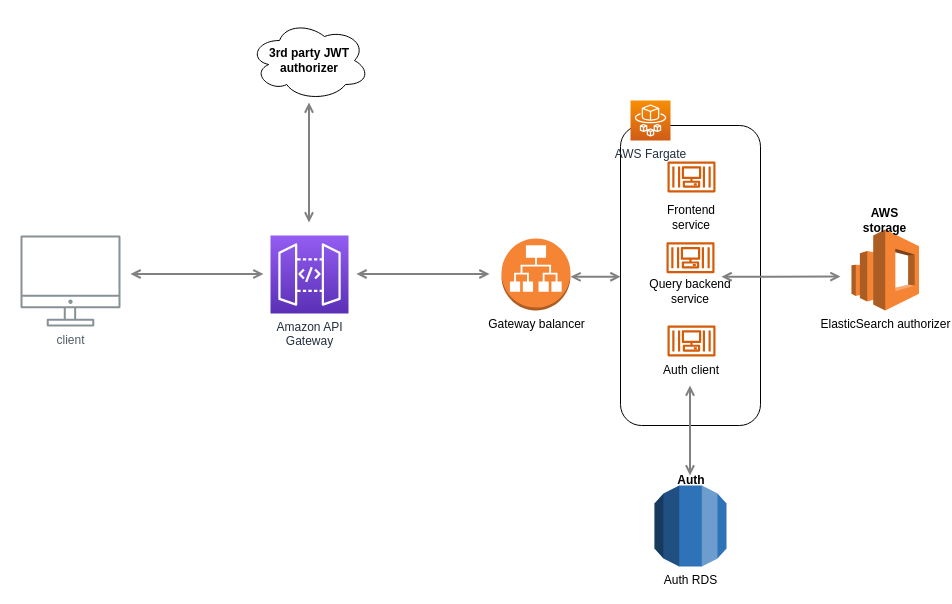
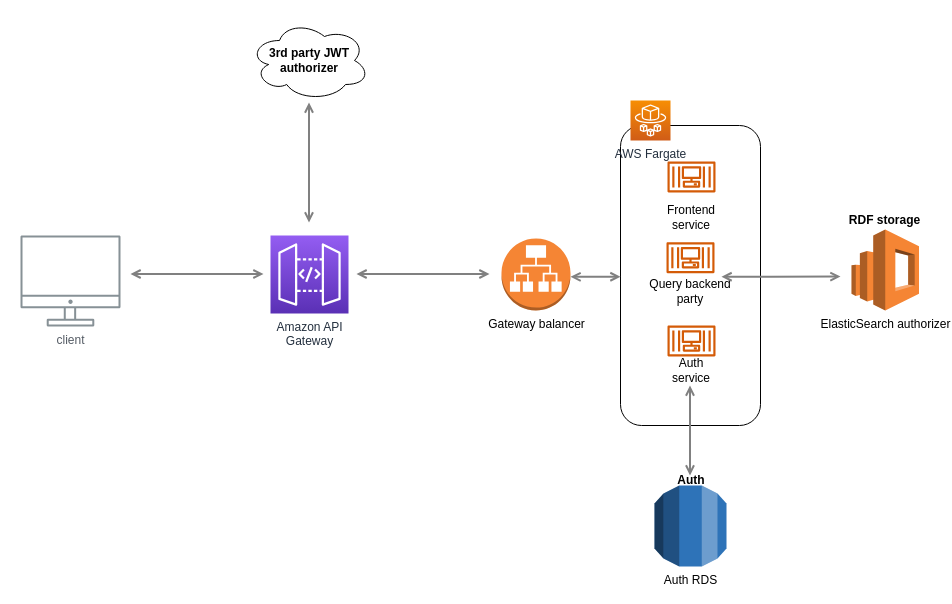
node "AWS storage": label "AWS storage" -> "RDF storage"
node "Query backend service": label "Query backend service" -> "Query backend party"
node "Auth client": label "Auth client" -> "Auth service"
